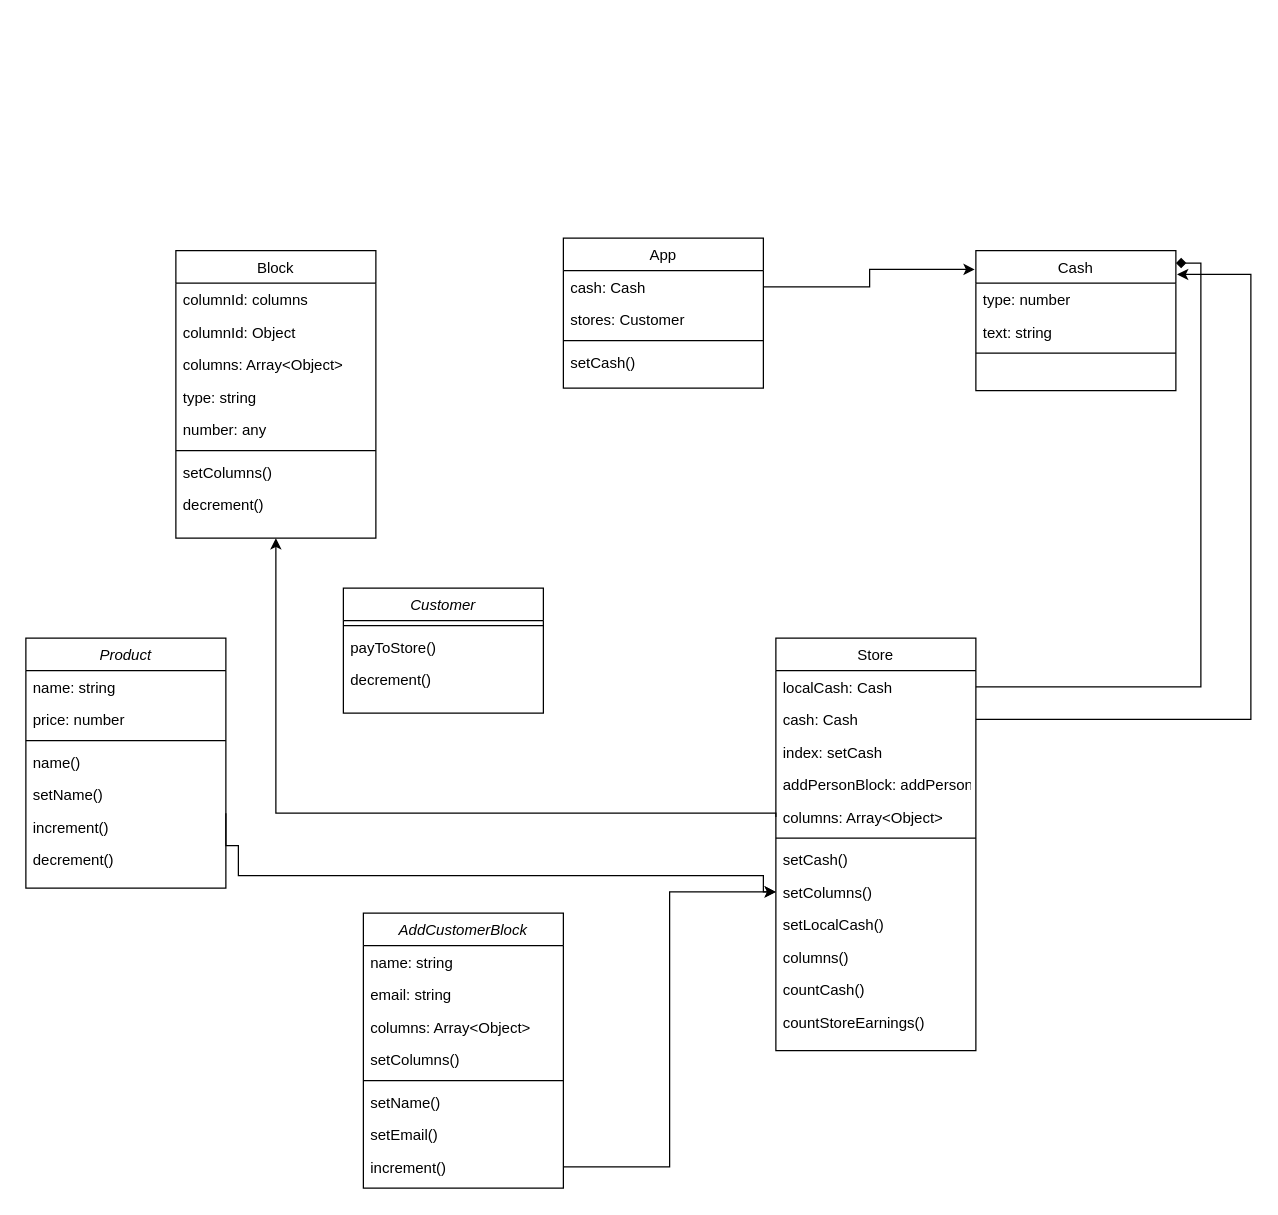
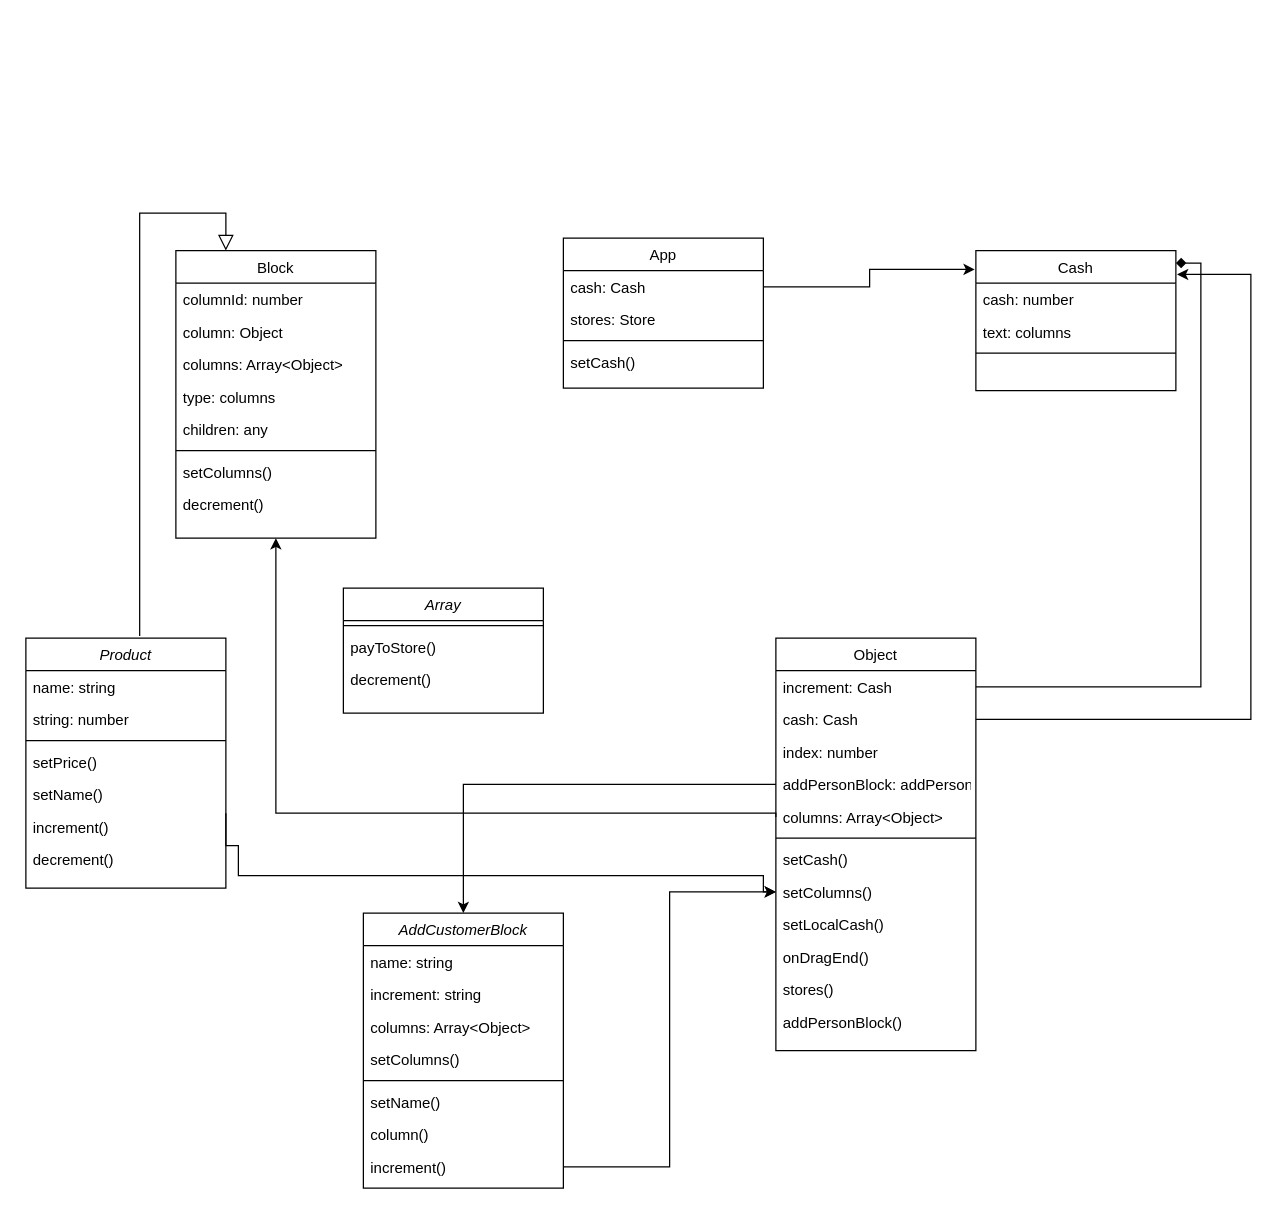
node "columnId: columns": label "columnId: columns" -> "columnId: number"
node "type: number": label "type: number" -> "cash: number"
node "stores: Customer": label "stores: Customer" -> "stores: Store"
node "columnId: Object": label "columnId: Object" -> "column: Object"
node "text: string": label "text: string" -> "text: columns"
edge "Product" -> "Block": added
node "type: string": label "type: string" -> "type: columns"
node "number: any": label "number: any" -> "children: any"
node "Customer": label "Customer" -> "Array"
node "Store": label "Store" -> "Object"
node "localCash: Cash": label "localCash: Cash" -> "increment: Cash"
node "price: number": label "price: number" -> "string: number"
node "index: setCash": label "index: setCash" -> "index: number"
node "name()": label "name()" -> "setPrice()"
edge "addPersonBlock: addPersonBlock" -> "AddCustomerBlock": added
node "columns()": label "columns()" -> "onDragEnd()"
node "countCash()": label "countCash()" -> "stores()"
node "email: string": label "email: string" -> "increment: string"
node "countStoreEarnings()": label "countStoreEarnings()" -> "addPersonBlock()"
node "setEmail()": label "setEmail()" -> "column()"
